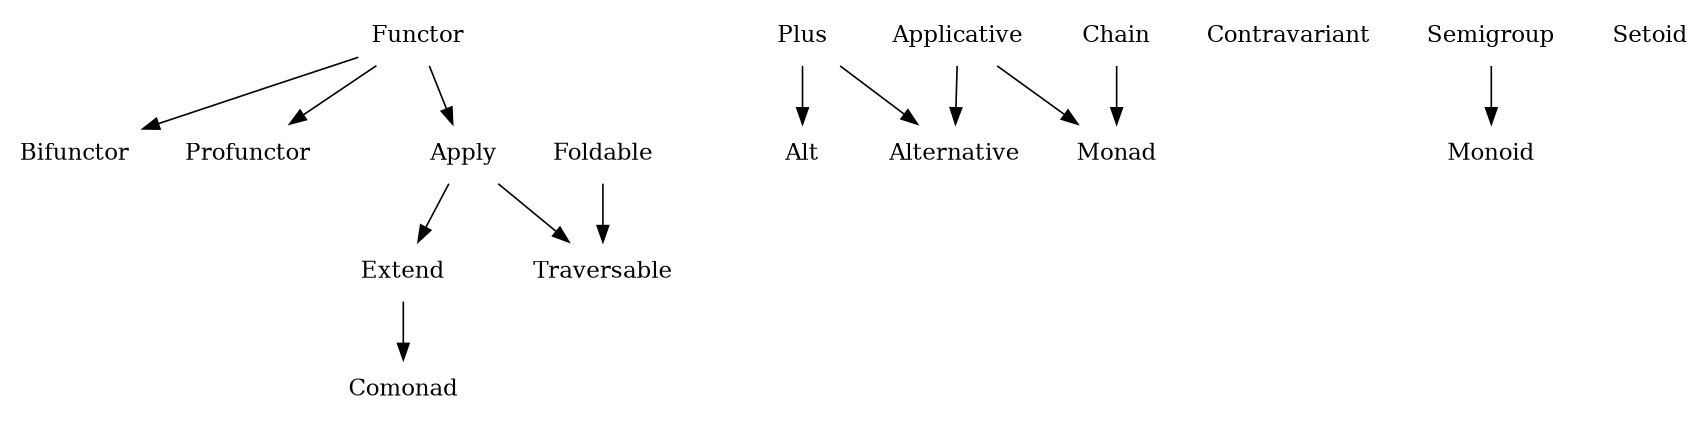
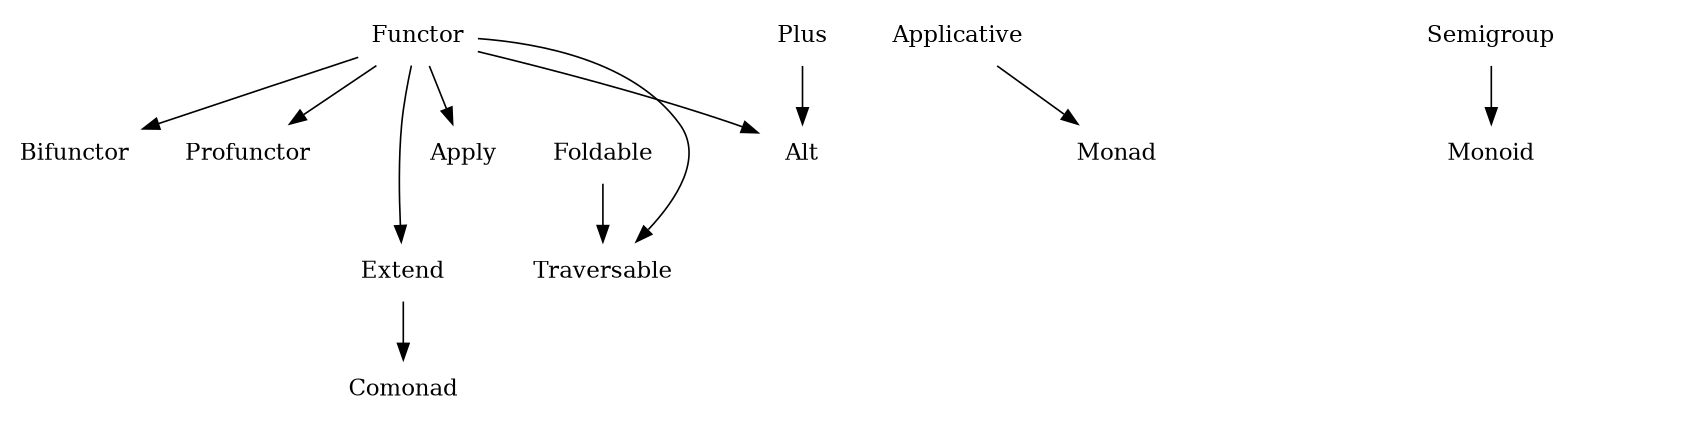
node "Chain": removed
node "Contravariant": removed
node "Setoid": removed
edge "Functor" -> "Alt": added
node "Alternative": removed
edge "Apply" -> "Extend": now "Functor" -> "Extend"
edge "Apply" -> "Traversable": now "Functor" -> "Traversable"
